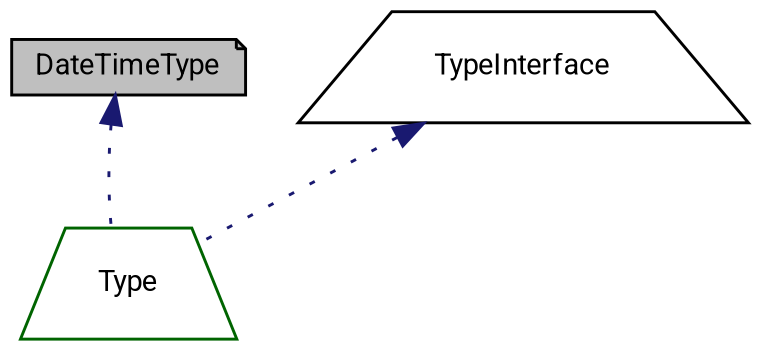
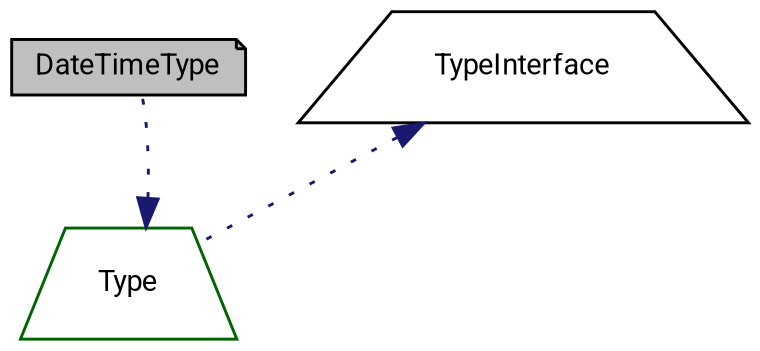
edge "Type" -> "DateTimeType": reversed
